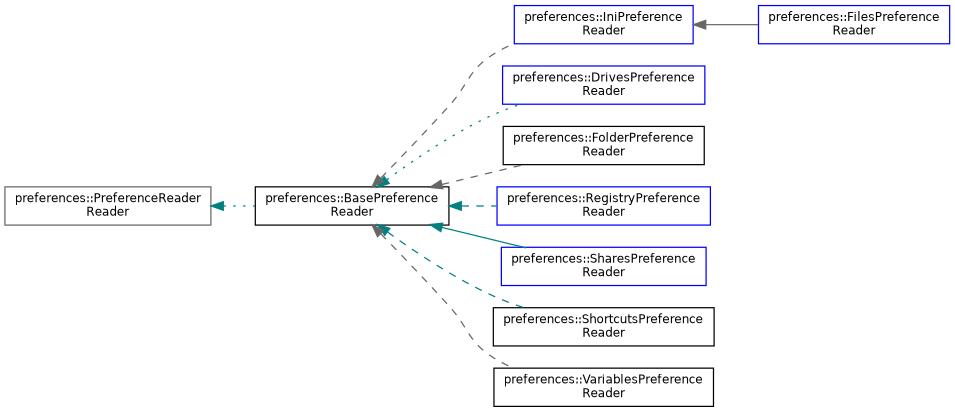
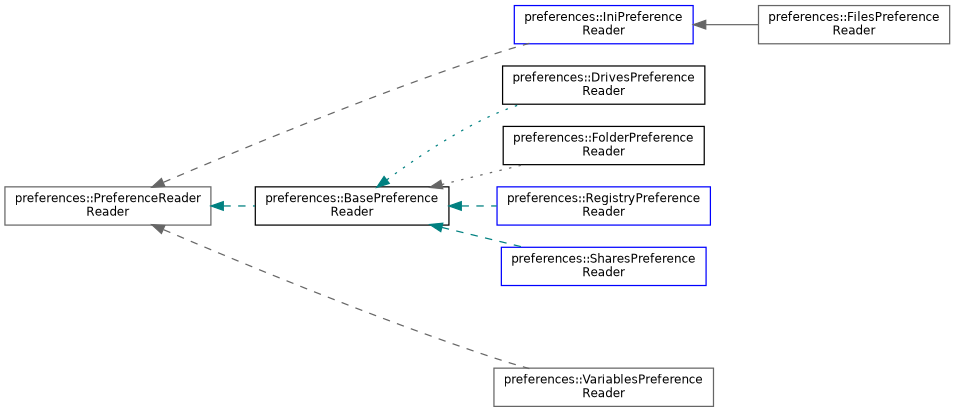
node "preferences::FilesPreference Reader": color blue -> gray40
node "preferences::DrivesPreference Reader": color blue -> black
edge "preferences::IniPreference Reader" -> "preferences::BasePreference Reader": now "preferences::IniPreference Reader" -> "preferences::PreferenceReader Reader"
edge "preferences::FolderPreference Reader" -> "preferences::BasePreference Reader": style dashed -> dotted
edge "preferences::BasePreference Reader" -> "preferences::PreferenceReader Reader": style dotted -> dashed
edge "preferences::SharesPreference Reader" -> "preferences::BasePreference Reader": style solid -> dashed
edge "preferences::VariablesPreference Reader" -> "preferences::BasePreference Reader": now "preferences::VariablesPreference Reader" -> "preferences::PreferenceReader Reader"
node "preferences::ShortcutsPreference Reader": removed
node "preferences::VariablesPreference Reader": color black -> gray40
